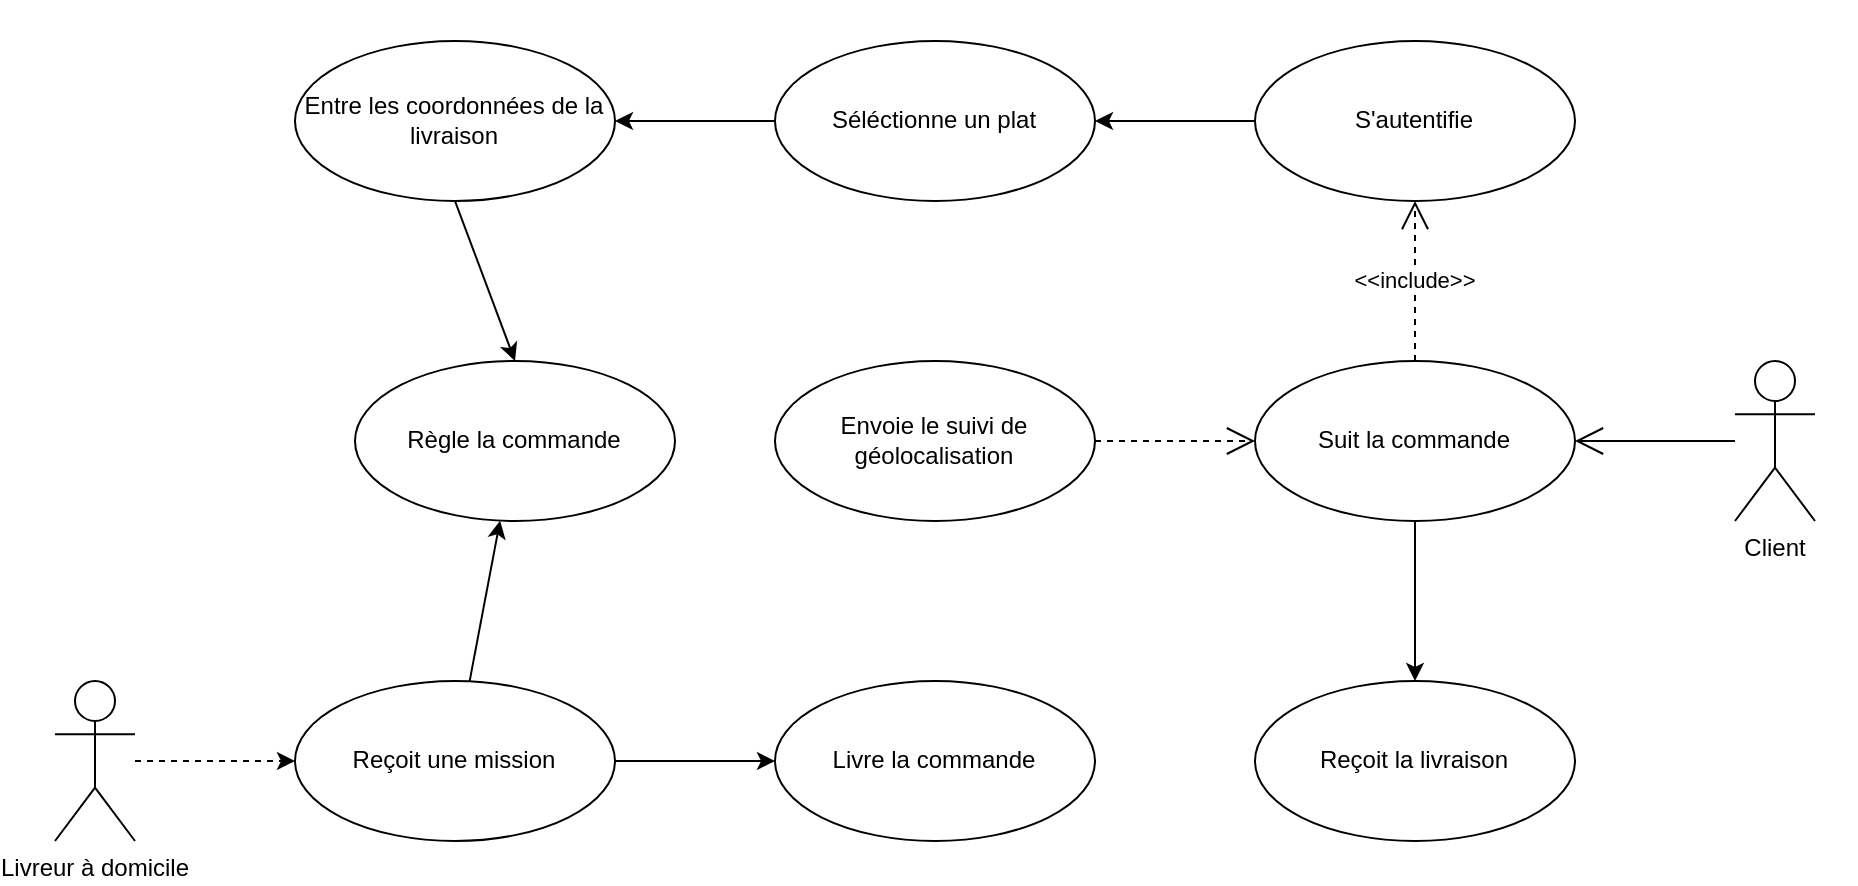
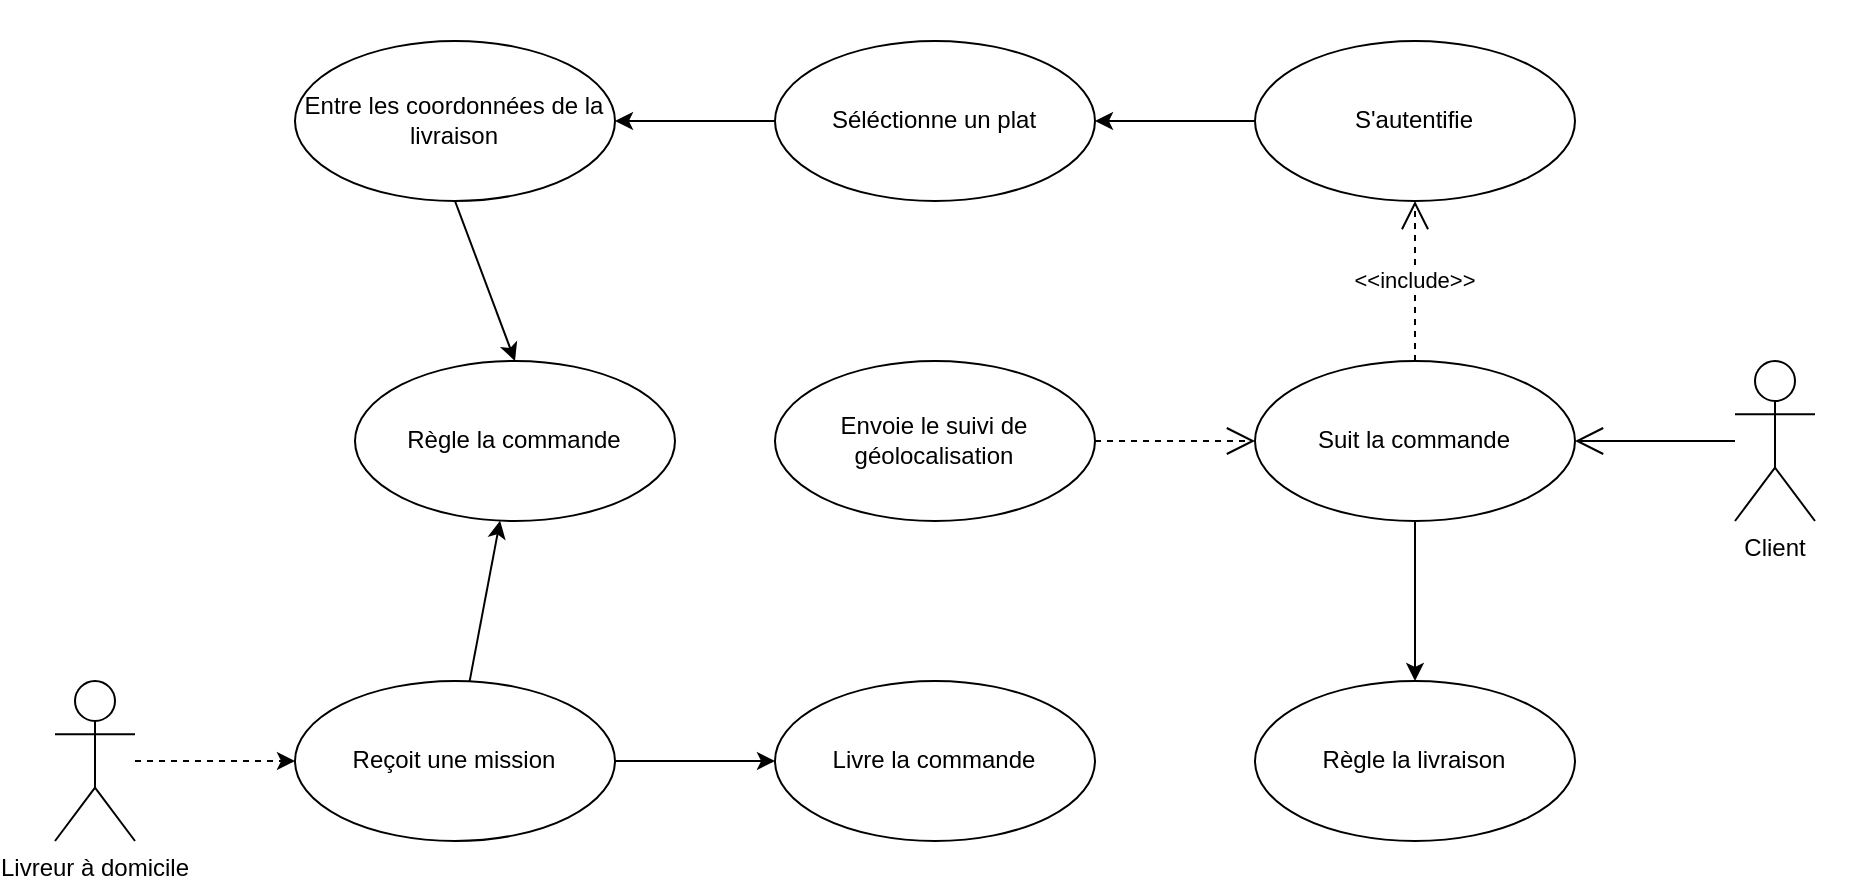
node "Reçoit la livraison": label "Reçoit la livraison" -> "Règle la livraison"
